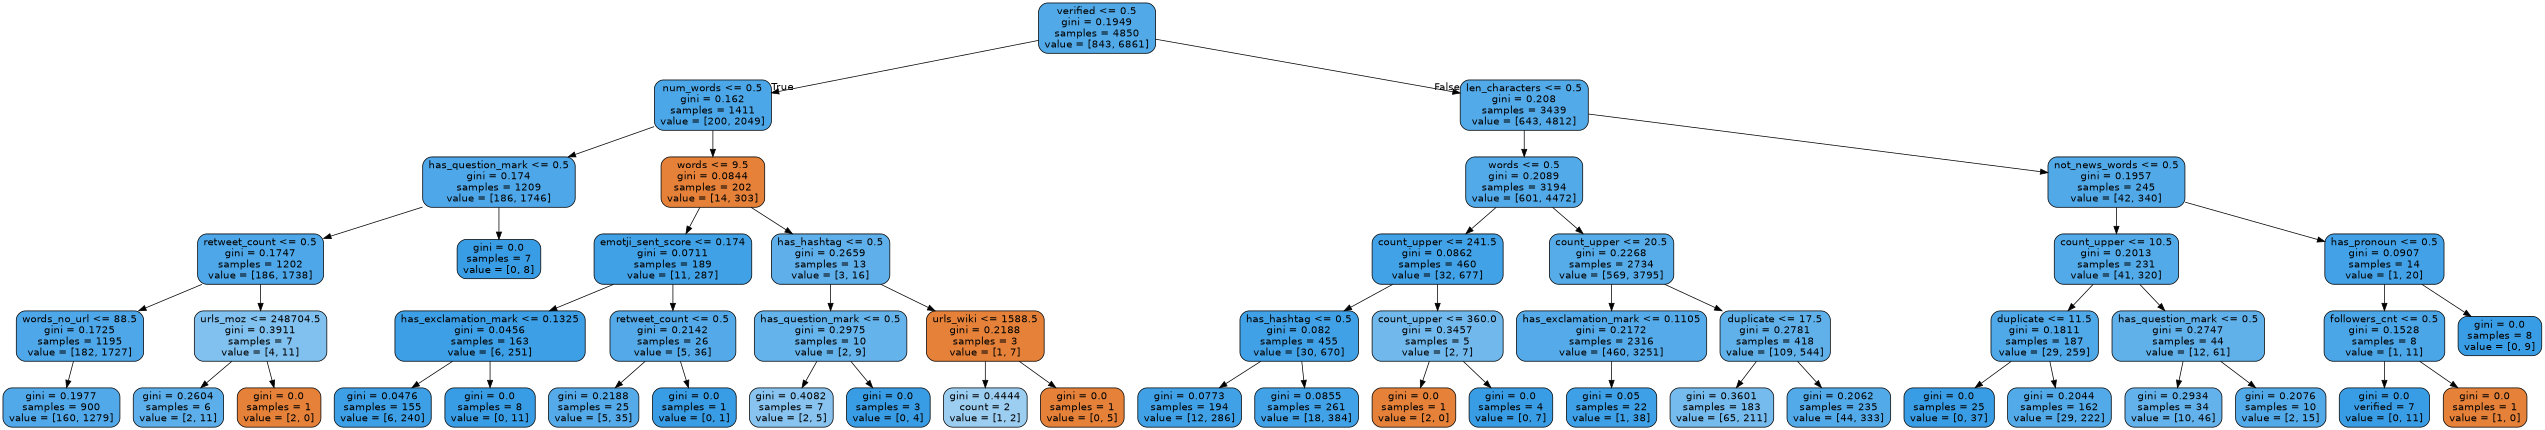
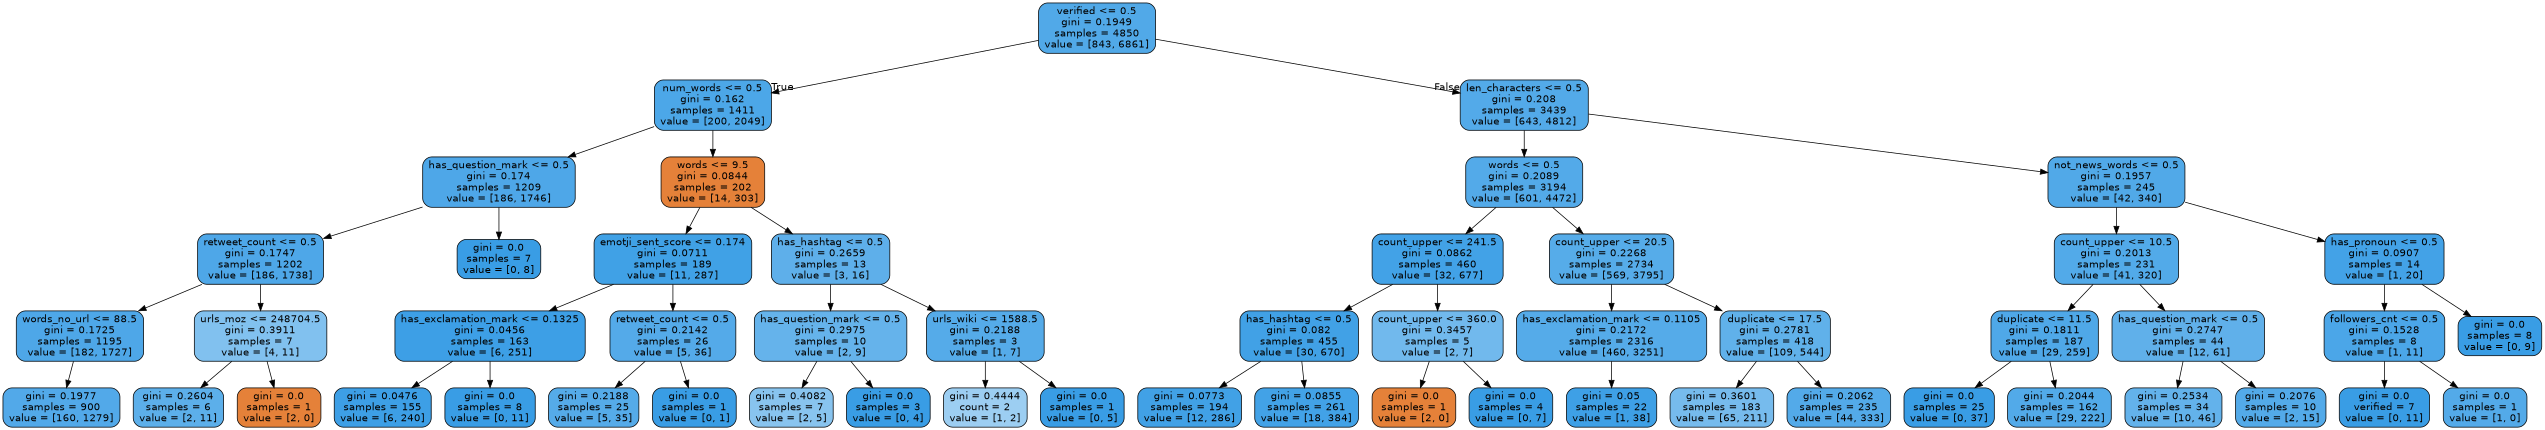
node "urls_wiki <= 1588.5 gini = 0.2188 samples = 3 value = [1, 7]": fillcolor #e58139ff -> #399de5db
node "gini = 0.0 samples = 1 value = [0, 5]": fillcolor #e58139ff -> #399de5ff
node "gini = 0.2934 samples = 34 value = [10, 46]": label "gini = 0.2934 samples = 34 value = [10, 46]" -> "gini = 0.2534 samples = 34 value = [10, 46]"
node "gini = 0.0 samples = 1 value = [1, 0]": fillcolor #e58139ff -> #399de5dd
